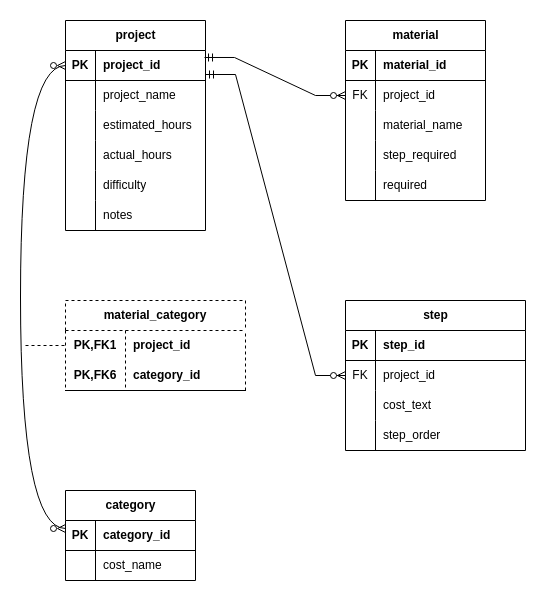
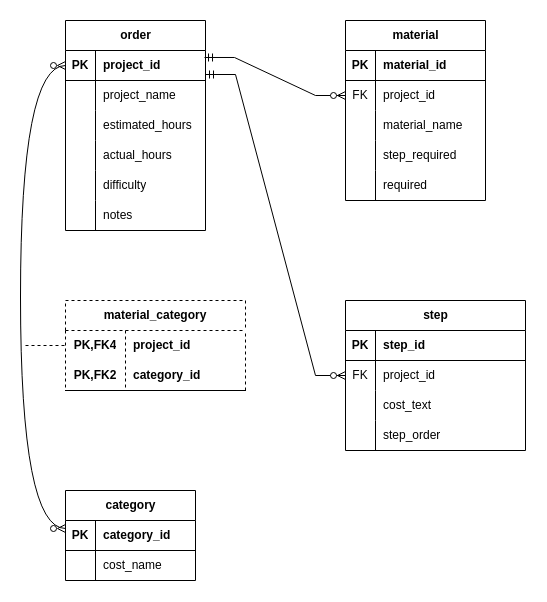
node "project": label "project" -> "order"
node "PK,FK1": label "PK,FK1" -> "PK,FK4"
node "PK,FK6": label "PK,FK6" -> "PK,FK2"
